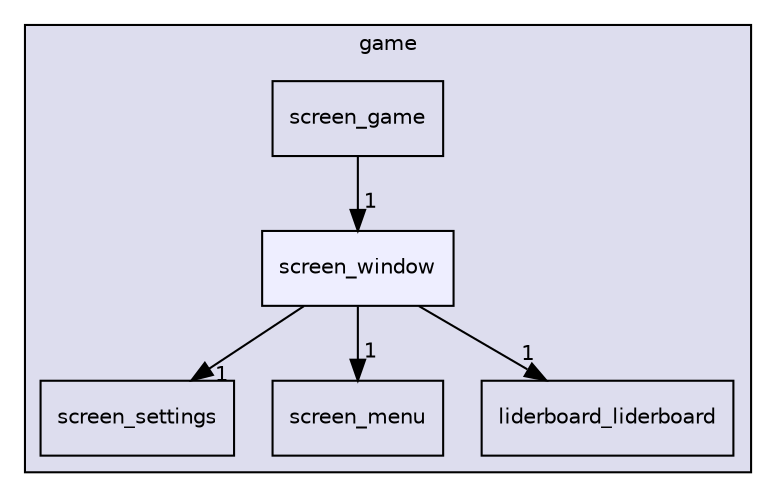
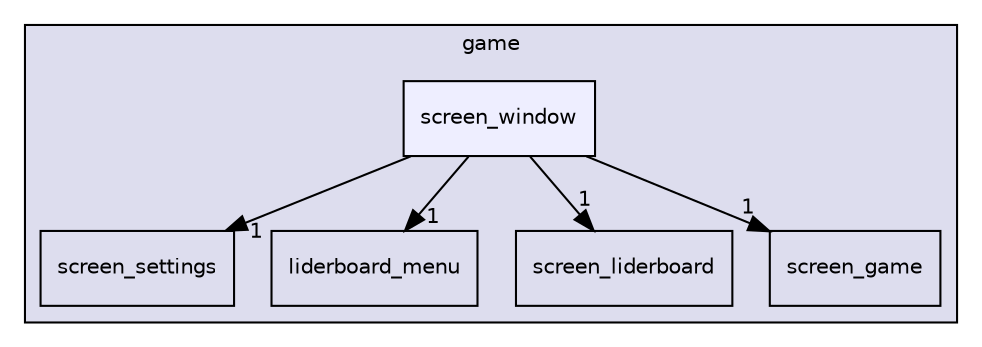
edge "screen_game" -> "screen_window": reversed
node "screen_menu": label "screen_menu" -> "liderboard_menu"
node "liderboard_liderboard": label "liderboard_liderboard" -> "screen_liderboard"
